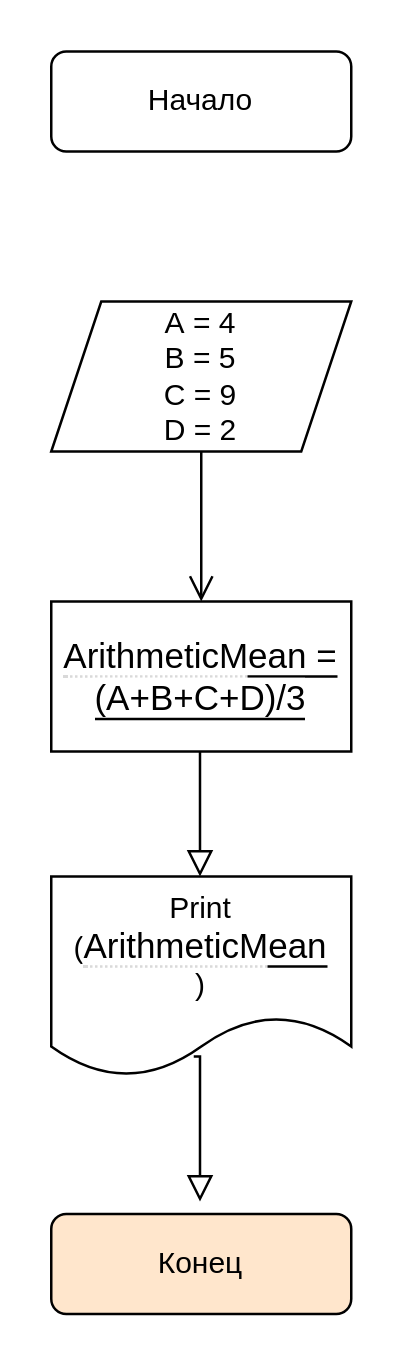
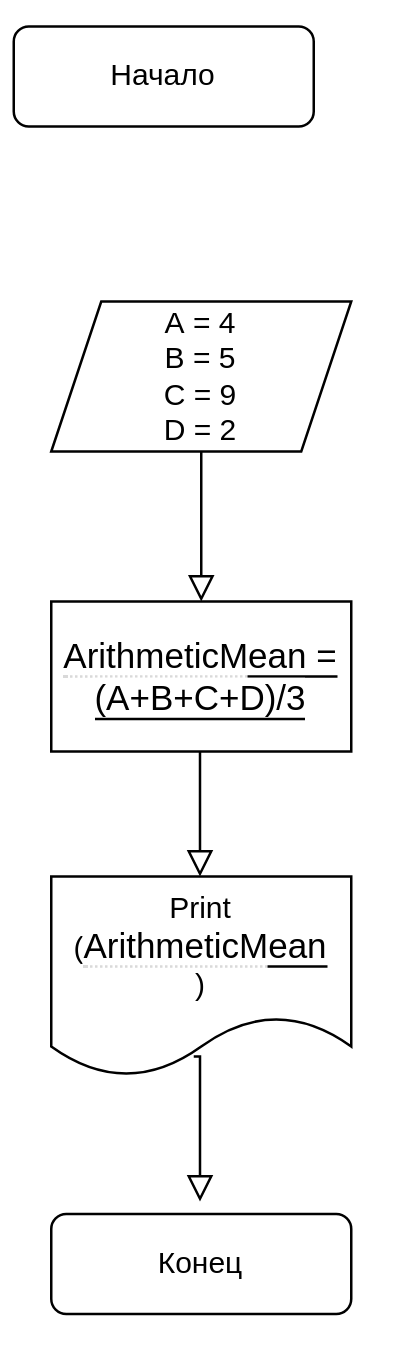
node "Начало": moved (201, 101) -> (164, 76)
edge "А = 4 В = 5 С = 9 D = 2" -> "ArithmeticMean = (A+B+C+D)/3": arrowhead open -> block
node "Конец": fillcolor #ffe6cc -> #ffffff
